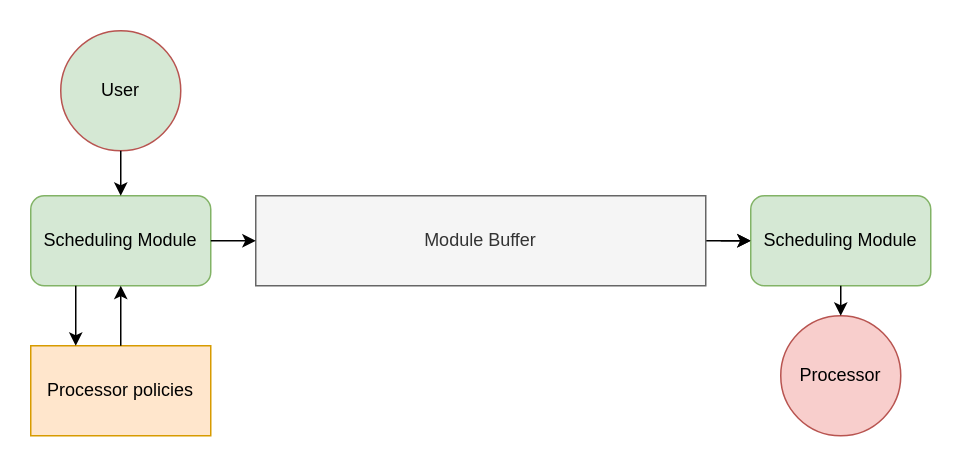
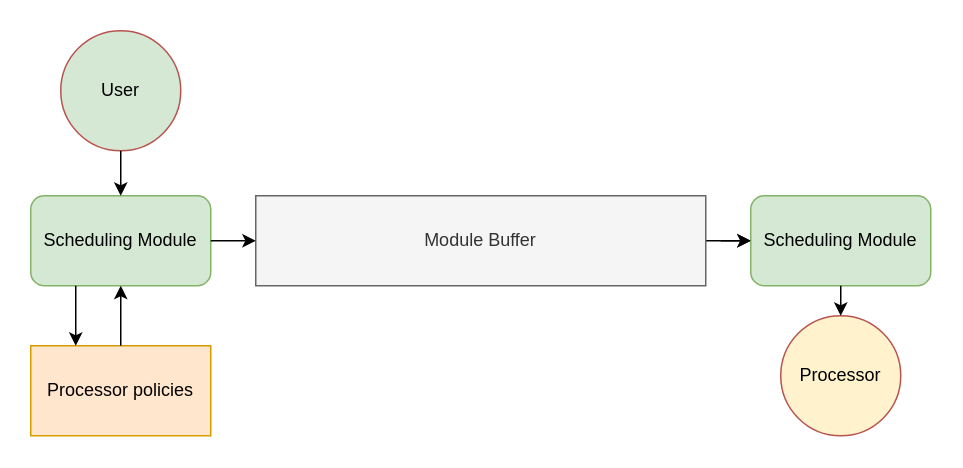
node "Processor": fillcolor #f8cecc -> #fff2cc
